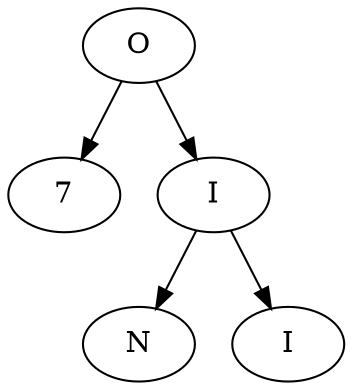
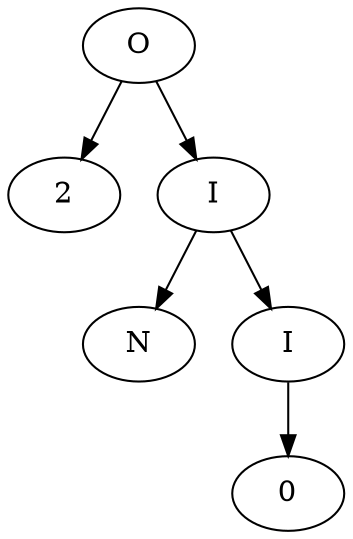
node "7": label "7" -> "2"
node "0": added
